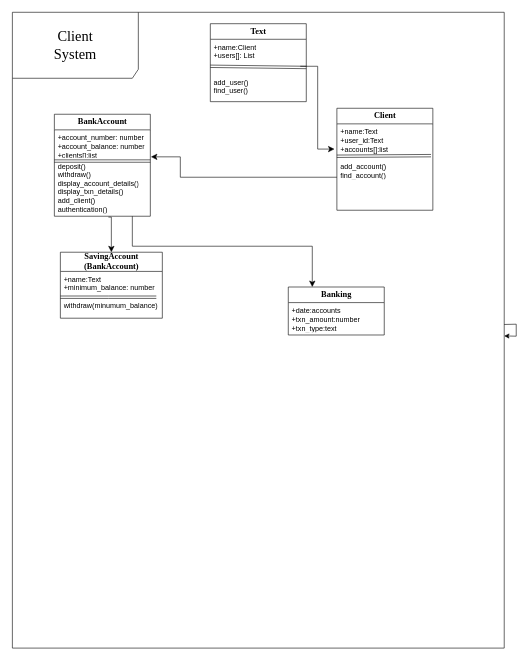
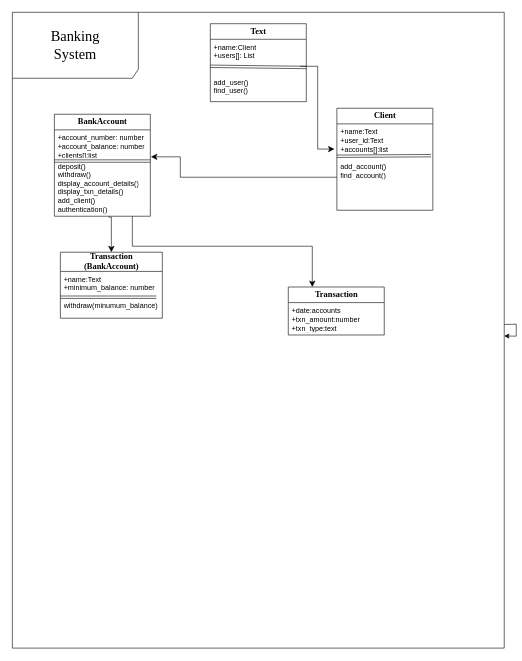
node "Client System": label "Client System" -> "Banking System"
node "SavingAccount (BankAccount)": label "SavingAccount (BankAccount)" -> "Transaction (BankAccount)"
node "Banking": label "Banking" -> "Transaction"
